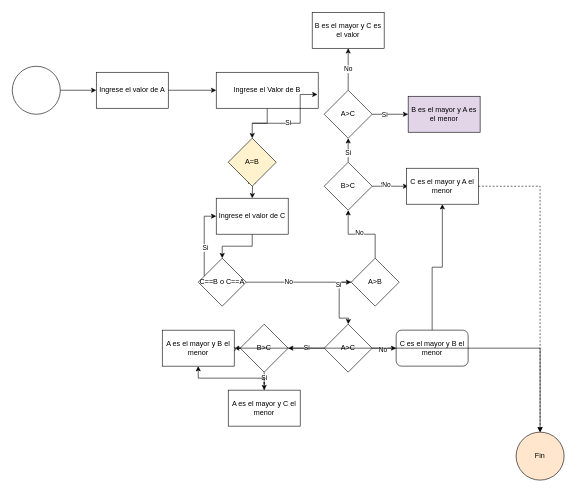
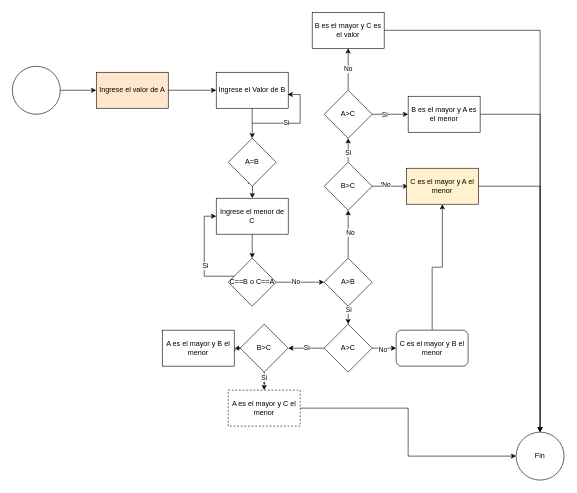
edge "B es el mayor y C es el valor" -> "Fin": added
node "Ingrese el valor de A": fillcolor #ffffff -> #ffe6cc
node "Ingrese el Valor de B": size 102x36 -> 72x36
node "B es el mayor y A es el menor": fillcolor #e1d5e7 -> #ffffff
edge "B es el mayor y A es el menor" -> "Fin": added
node "A=B": fillcolor #fff2cc -> #ffffff
node "C es el mayor y A el menor": fillcolor #ffffff -> #fff2cc
edge "C es el mayor y A el menor" -> "Fin": style dashed -> solid
node "Ingrese el valor de C": label "Ingrese el valor de C" -> "Ingrese el menor de C"
node "C==B o C==A": moved (222, 282) -> (252, 282)
node "A>B": moved (375, 282) -> (348, 282)
edge "A es el mayor y B el menor" -> "Fin": removed
edge "A es el mayor y C el menor" -> "A es el mayor y B el menor": now "A es el mayor y C el menor" -> "Fin"
node "A es el mayor y C el menor": style solid -> dashed
node "Fin": fillcolor #ffe6cc -> #ffffff
